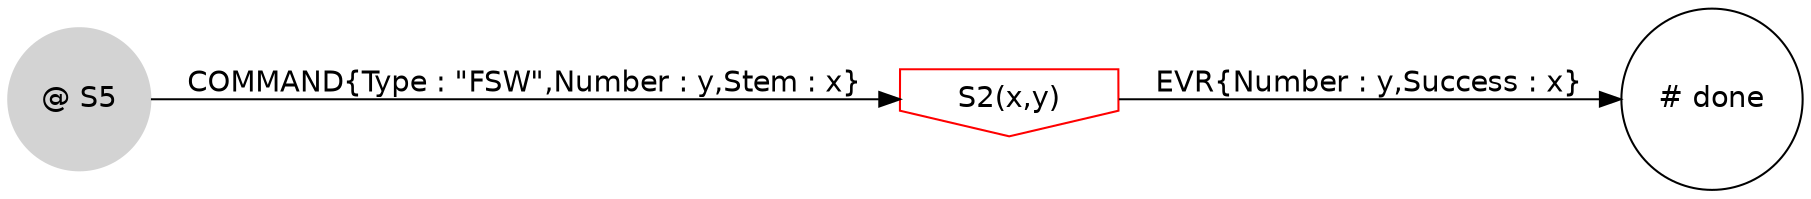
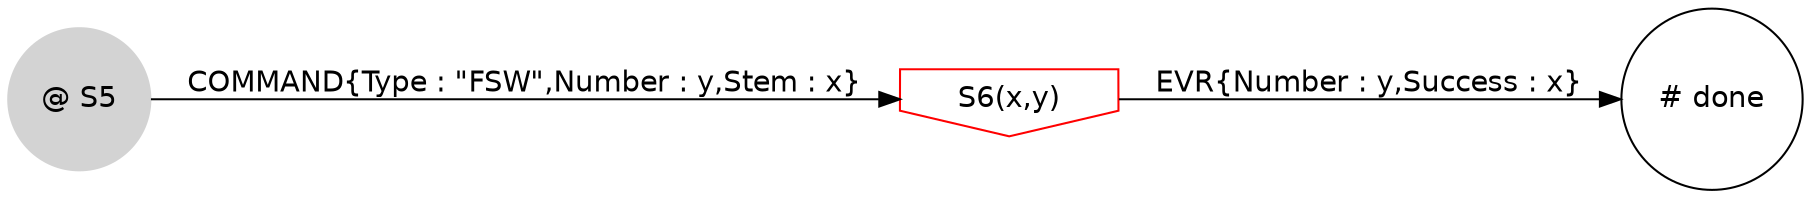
node "S2(x,y)": label "S2(x,y)" -> "S6(x,y)"
